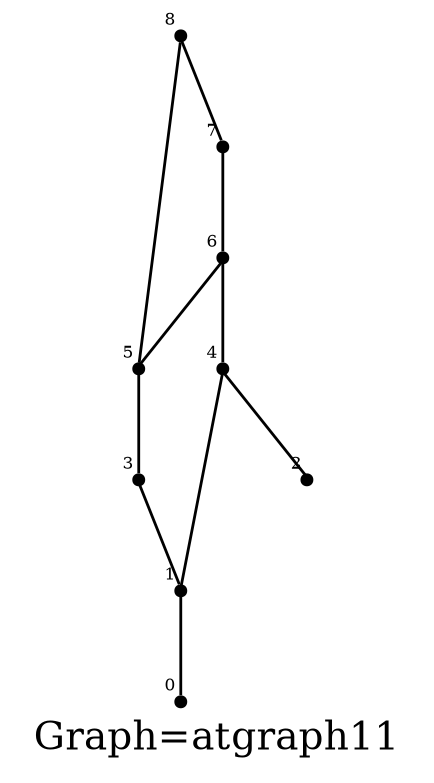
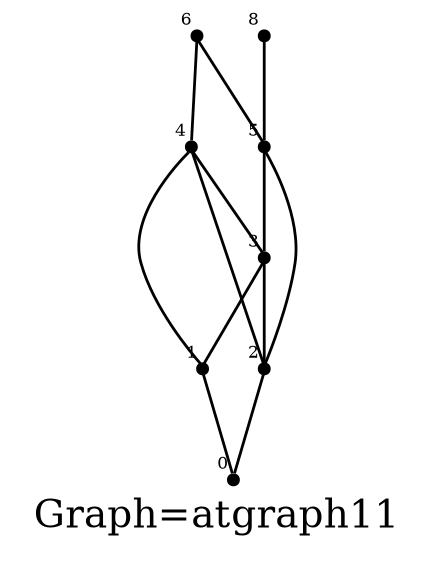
node "7": removed
edge "4" -- "3": added
edge "5" -- "2": added
edge "3" -- "2": added
edge "2" -- "0": added
